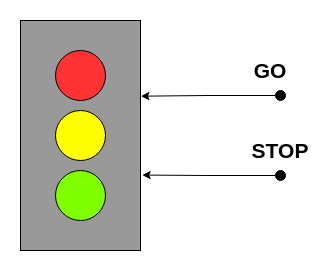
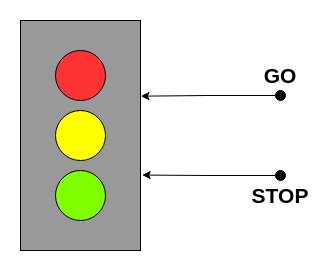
node "GO": moved (271, 71) -> (281, 76)
node "STOP": moved (281, 151) -> (281, 196)
